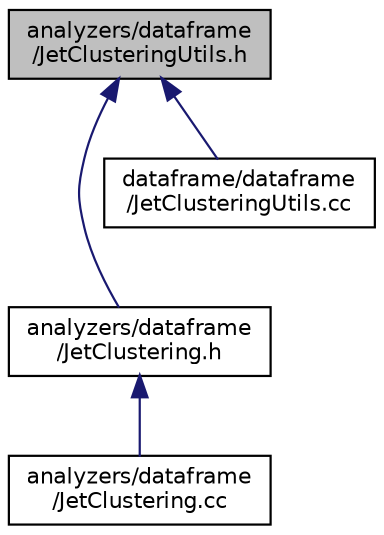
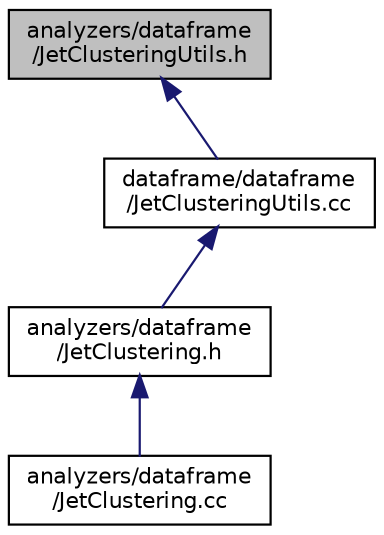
edge "analyzers/dataframe /JetClustering.h" -> "analyzers/dataframe /JetClusteringUtils.h": now "analyzers/dataframe /JetClustering.h" -> "dataframe/dataframe /JetClusteringUtils.cc"
